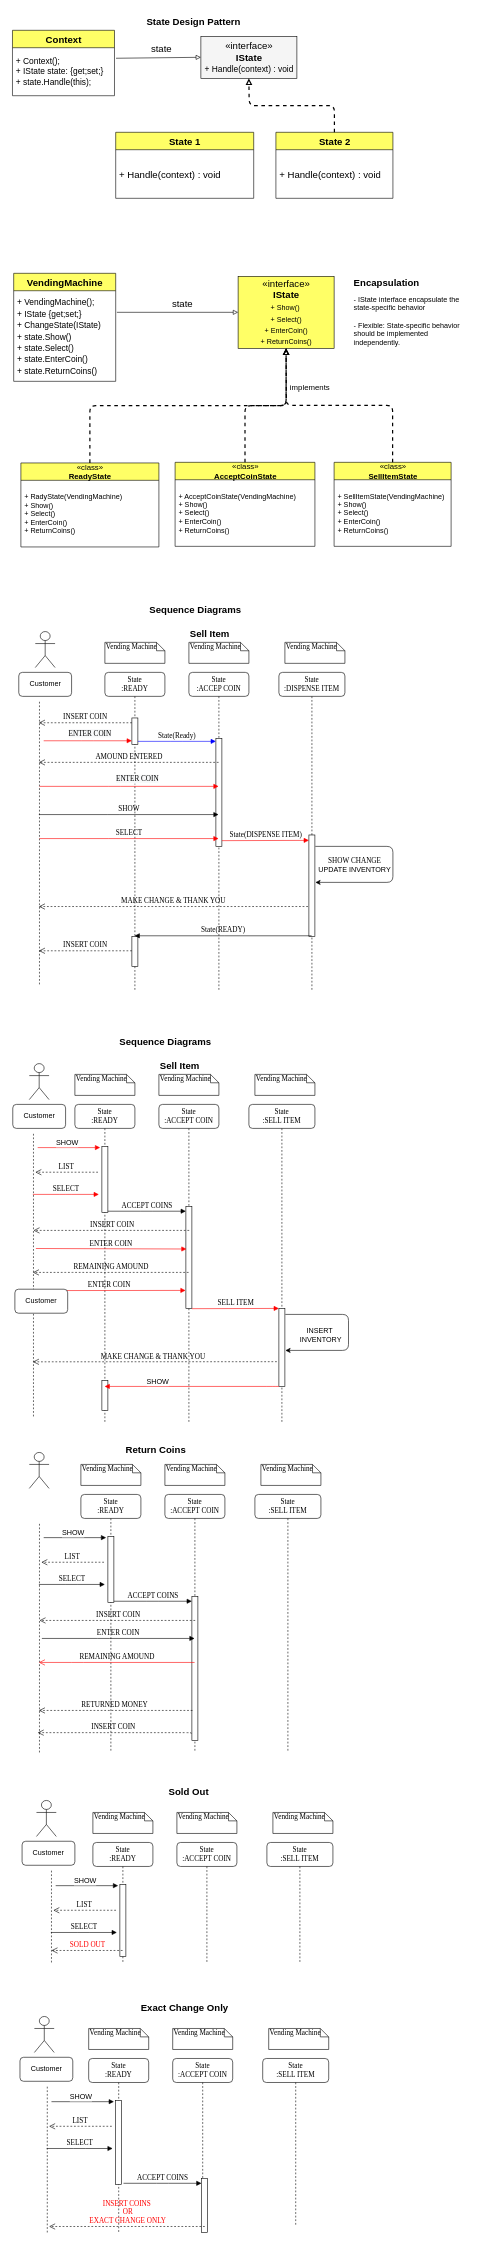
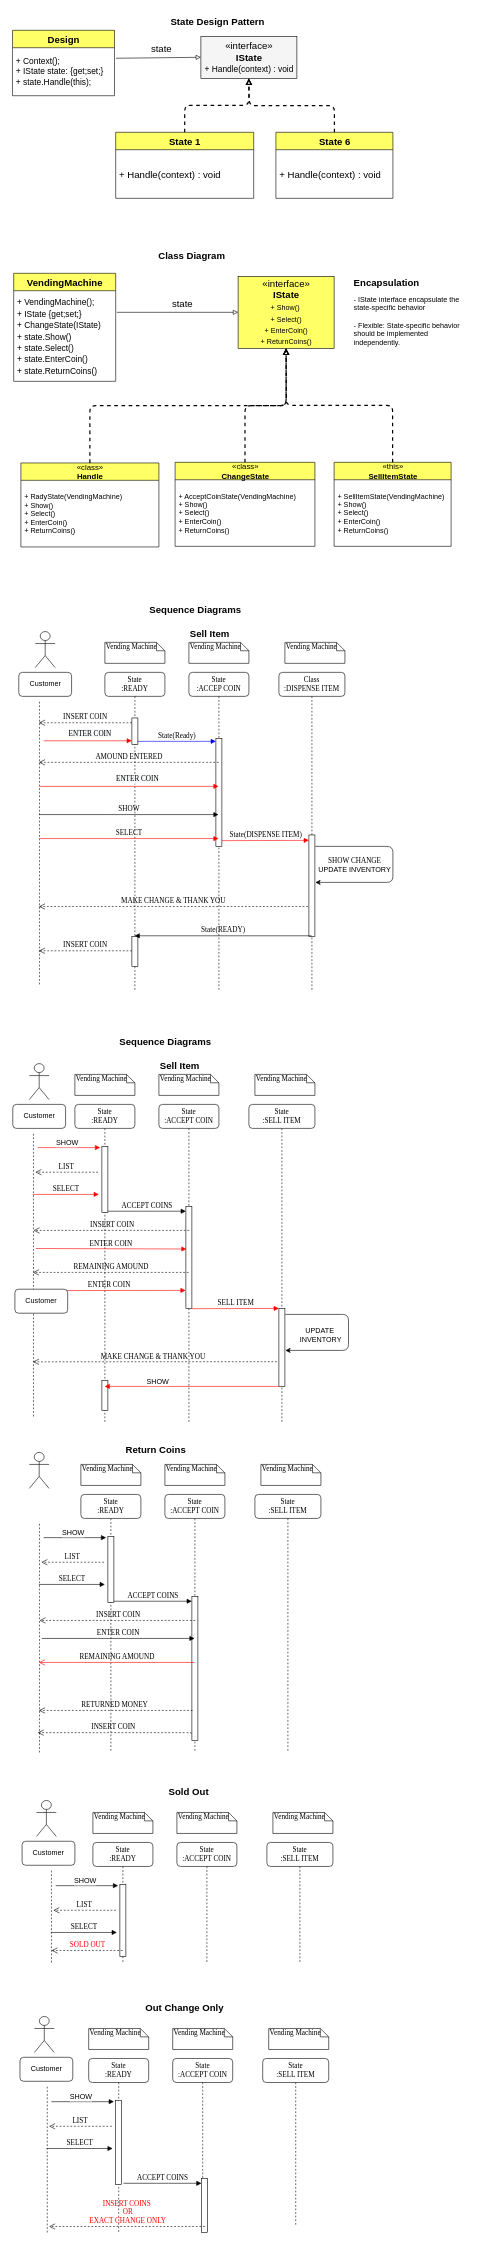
node "State Design Pattern": moved (194, 21) -> (218, 21)
node "Context": label "Context" -> "Design"
edge "State 1" -> "«interface» IState + Handle(context) : void": added
node "State 2": label "State 2" -> "State 6"
node "Class Diagram": added
node "implements": removed
node "«class»AcceptCoinState": label "«class»AcceptCoinState" -> "«class»ChangeState"
node "«class»SellItemState": label "«class»SellItemState" -> "«this»SellItemState"
node "«class»ReadyState": label "«class»ReadyState" -> "«class»Handle"
node "State:DISPENSE ITEM": label "State:DISPENSE ITEM" -> "Class:DISPENSE ITEM"
node "INSERT INVENTORY": label "INSERT INVENTORY" -> "UPDATE INVENTORY"
node "Exact Change Only": label "Exact Change Only" -> "Out Change Only"
